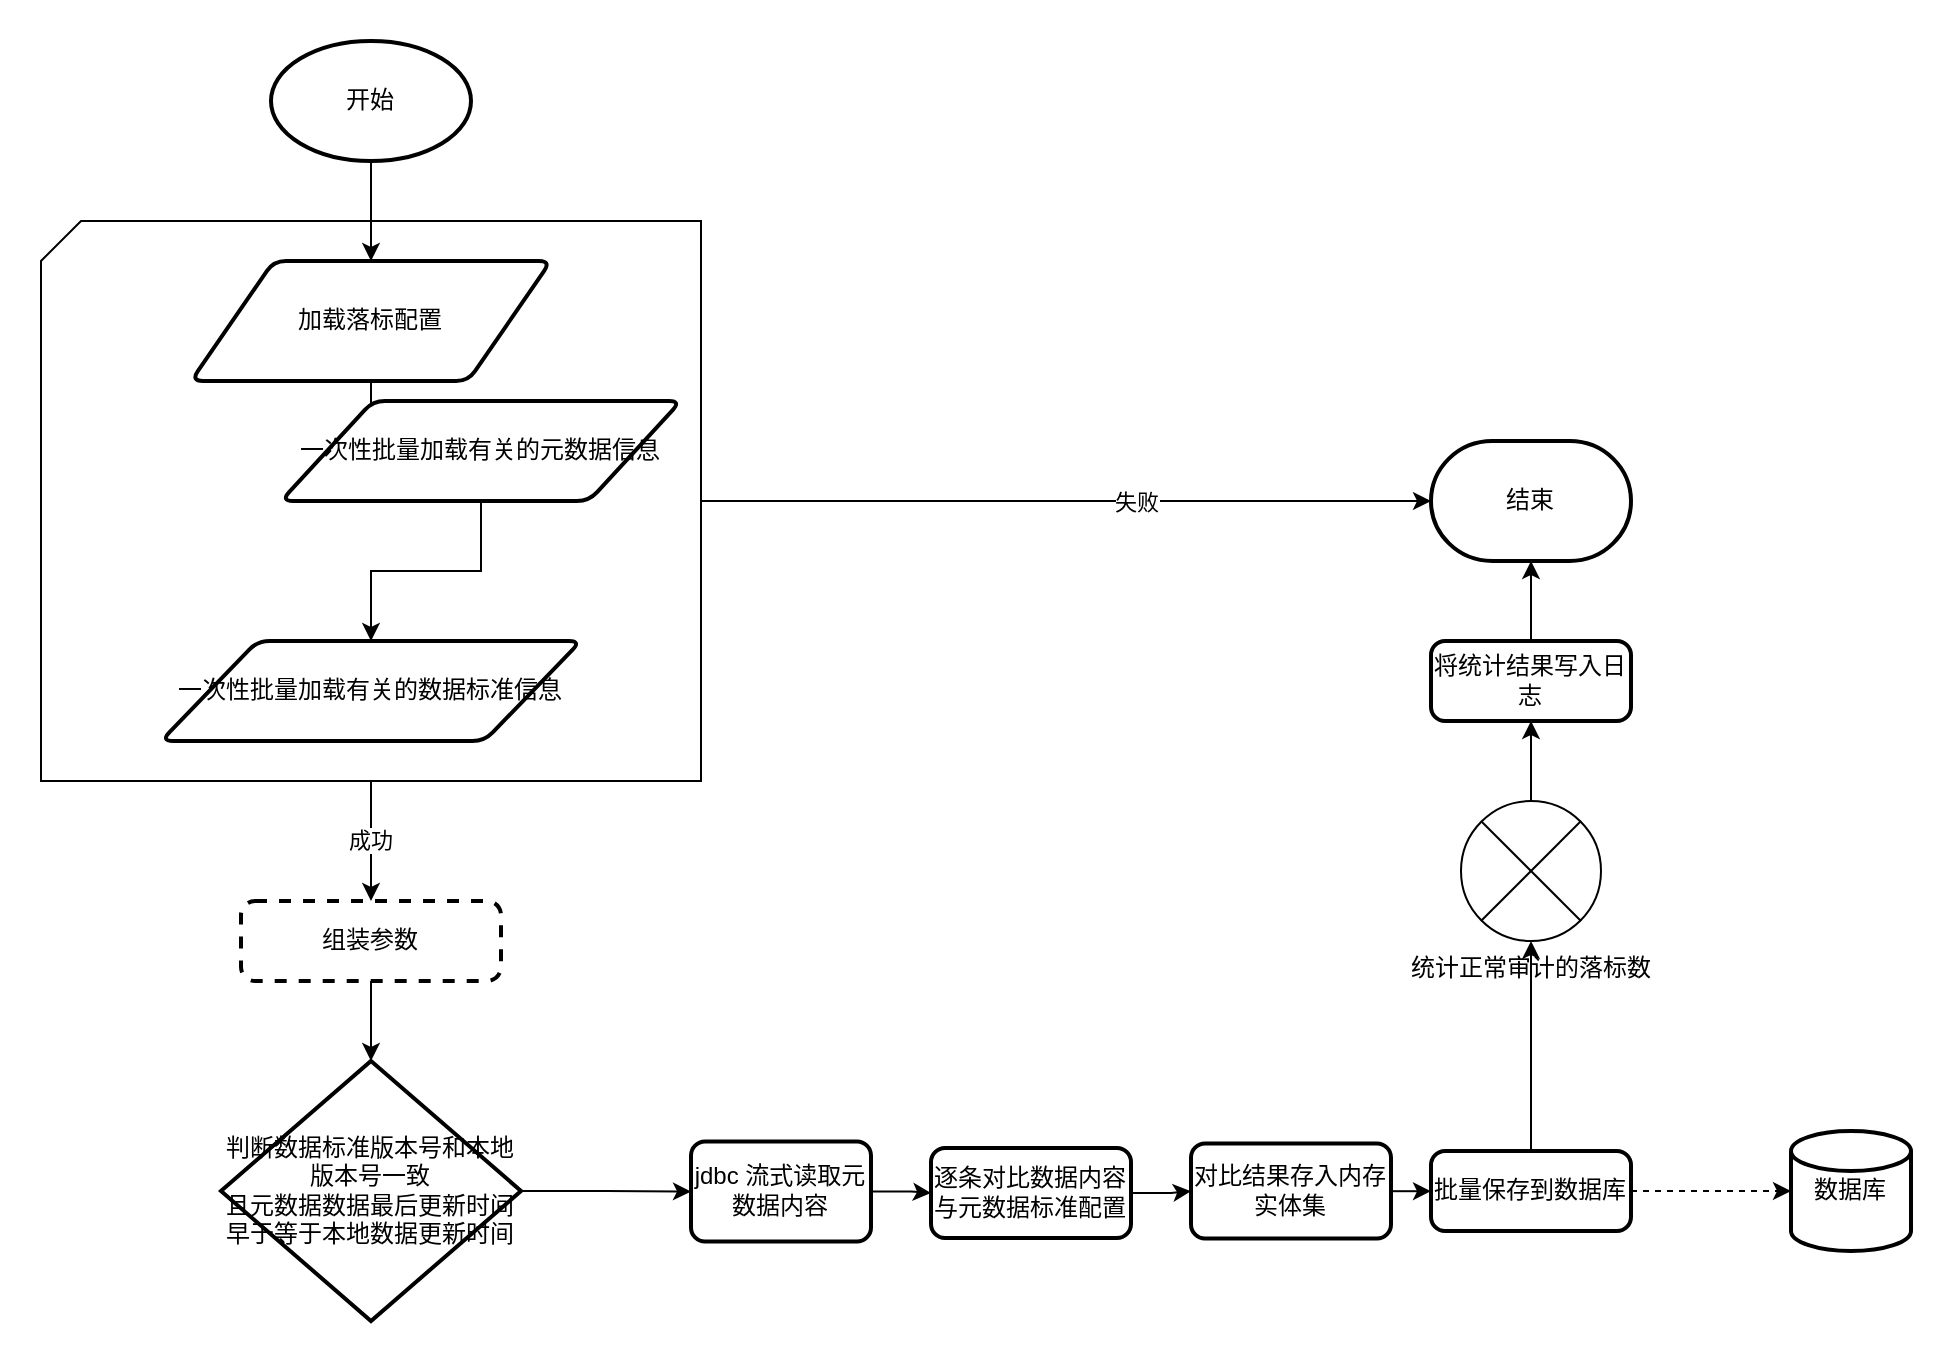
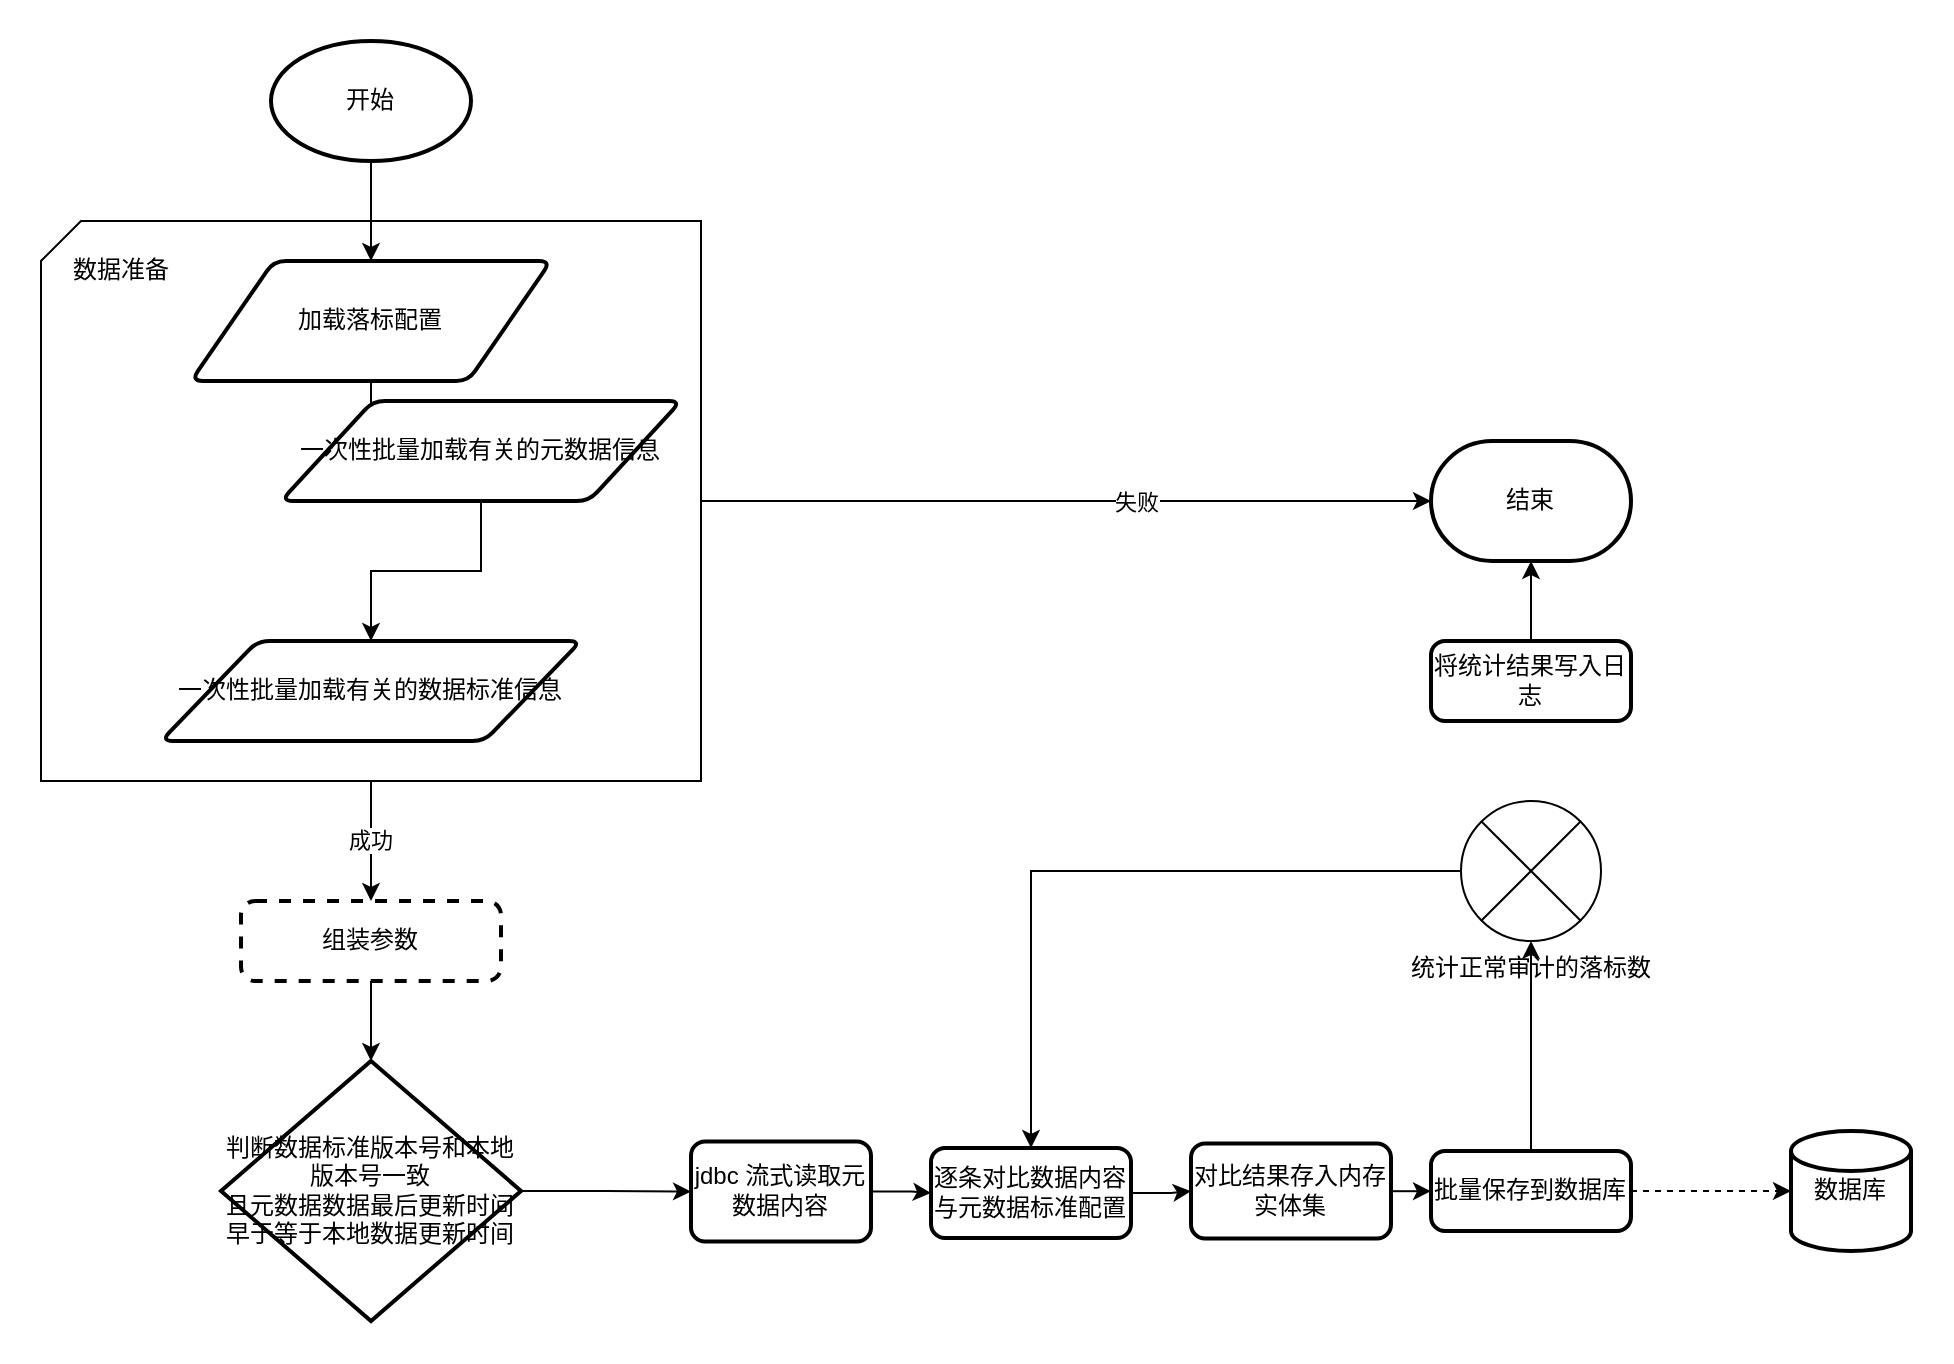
node "数据准备": added
edge "统计正常审计的落标数" -> "将统计结果写入日志": now "统计正常审计的落标数" -> "逐条对比数据内容与元数据标准配置"
